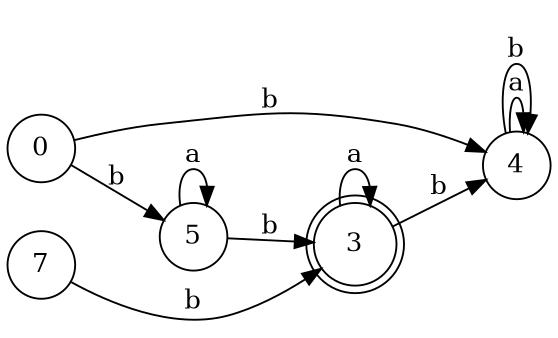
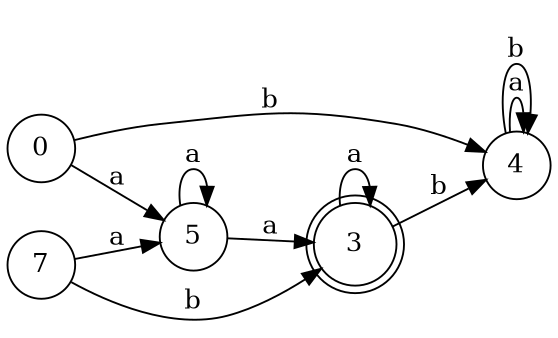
edge "0" -> "5": label "b" -> "a"
edge "5" -> "3": label "b" -> "a"
edge "7" -> "5": added, label "a"
